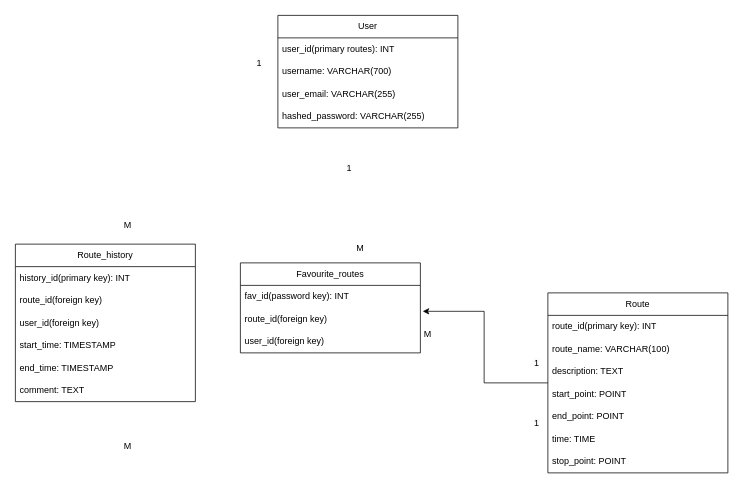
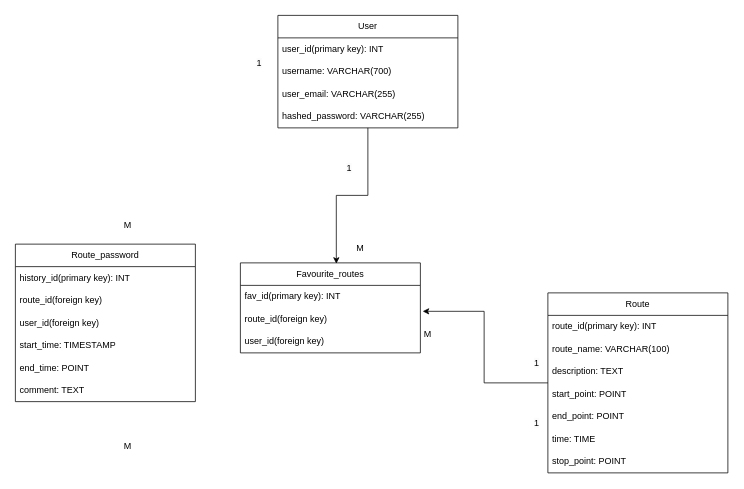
node "user_id(primary routes): INT": label "user_id(primary routes): INT" -> "user_id(primary key): INT"
edge "User" -> "Favourite_routes": added
node "Route_history": label "Route_history" -> "Route_password"
node "fav_id(password key): INT": label "fav_id(password key): INT" -> "fav_id(primary key): INT"
node "end_time: TIMESTAMP": label "end_time: TIMESTAMP" -> "end_time: POINT"
